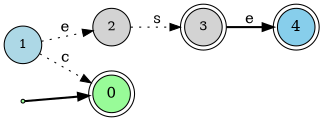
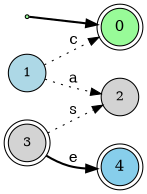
edge "2" -> "3": reversed
edge "1" -> "2": label "e" -> "a"
